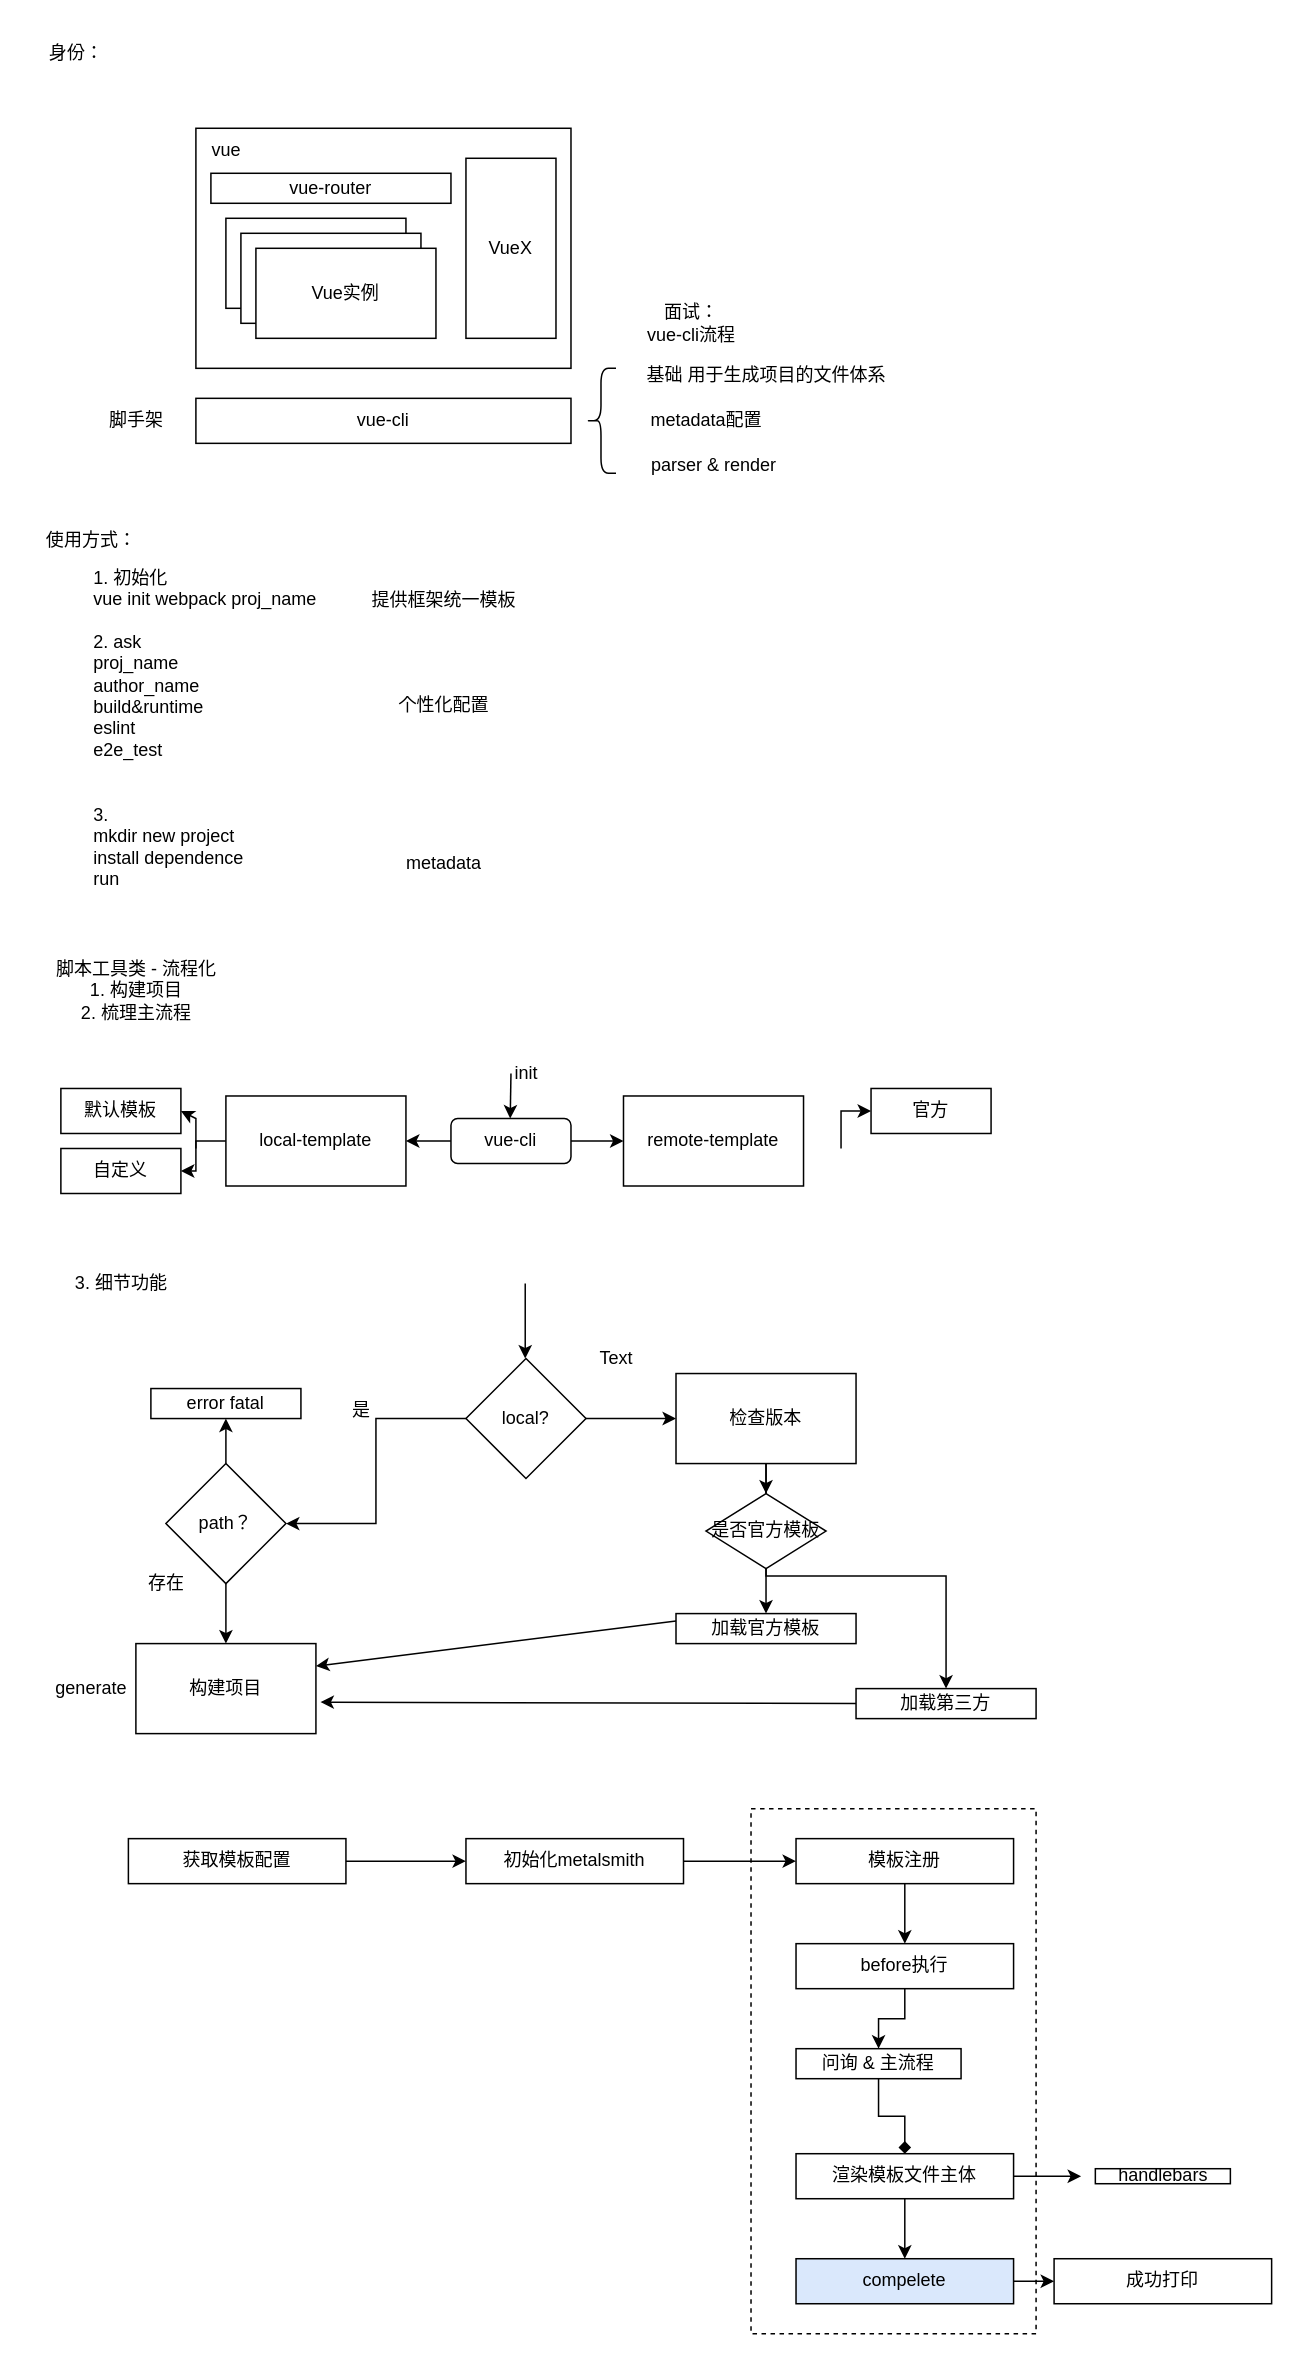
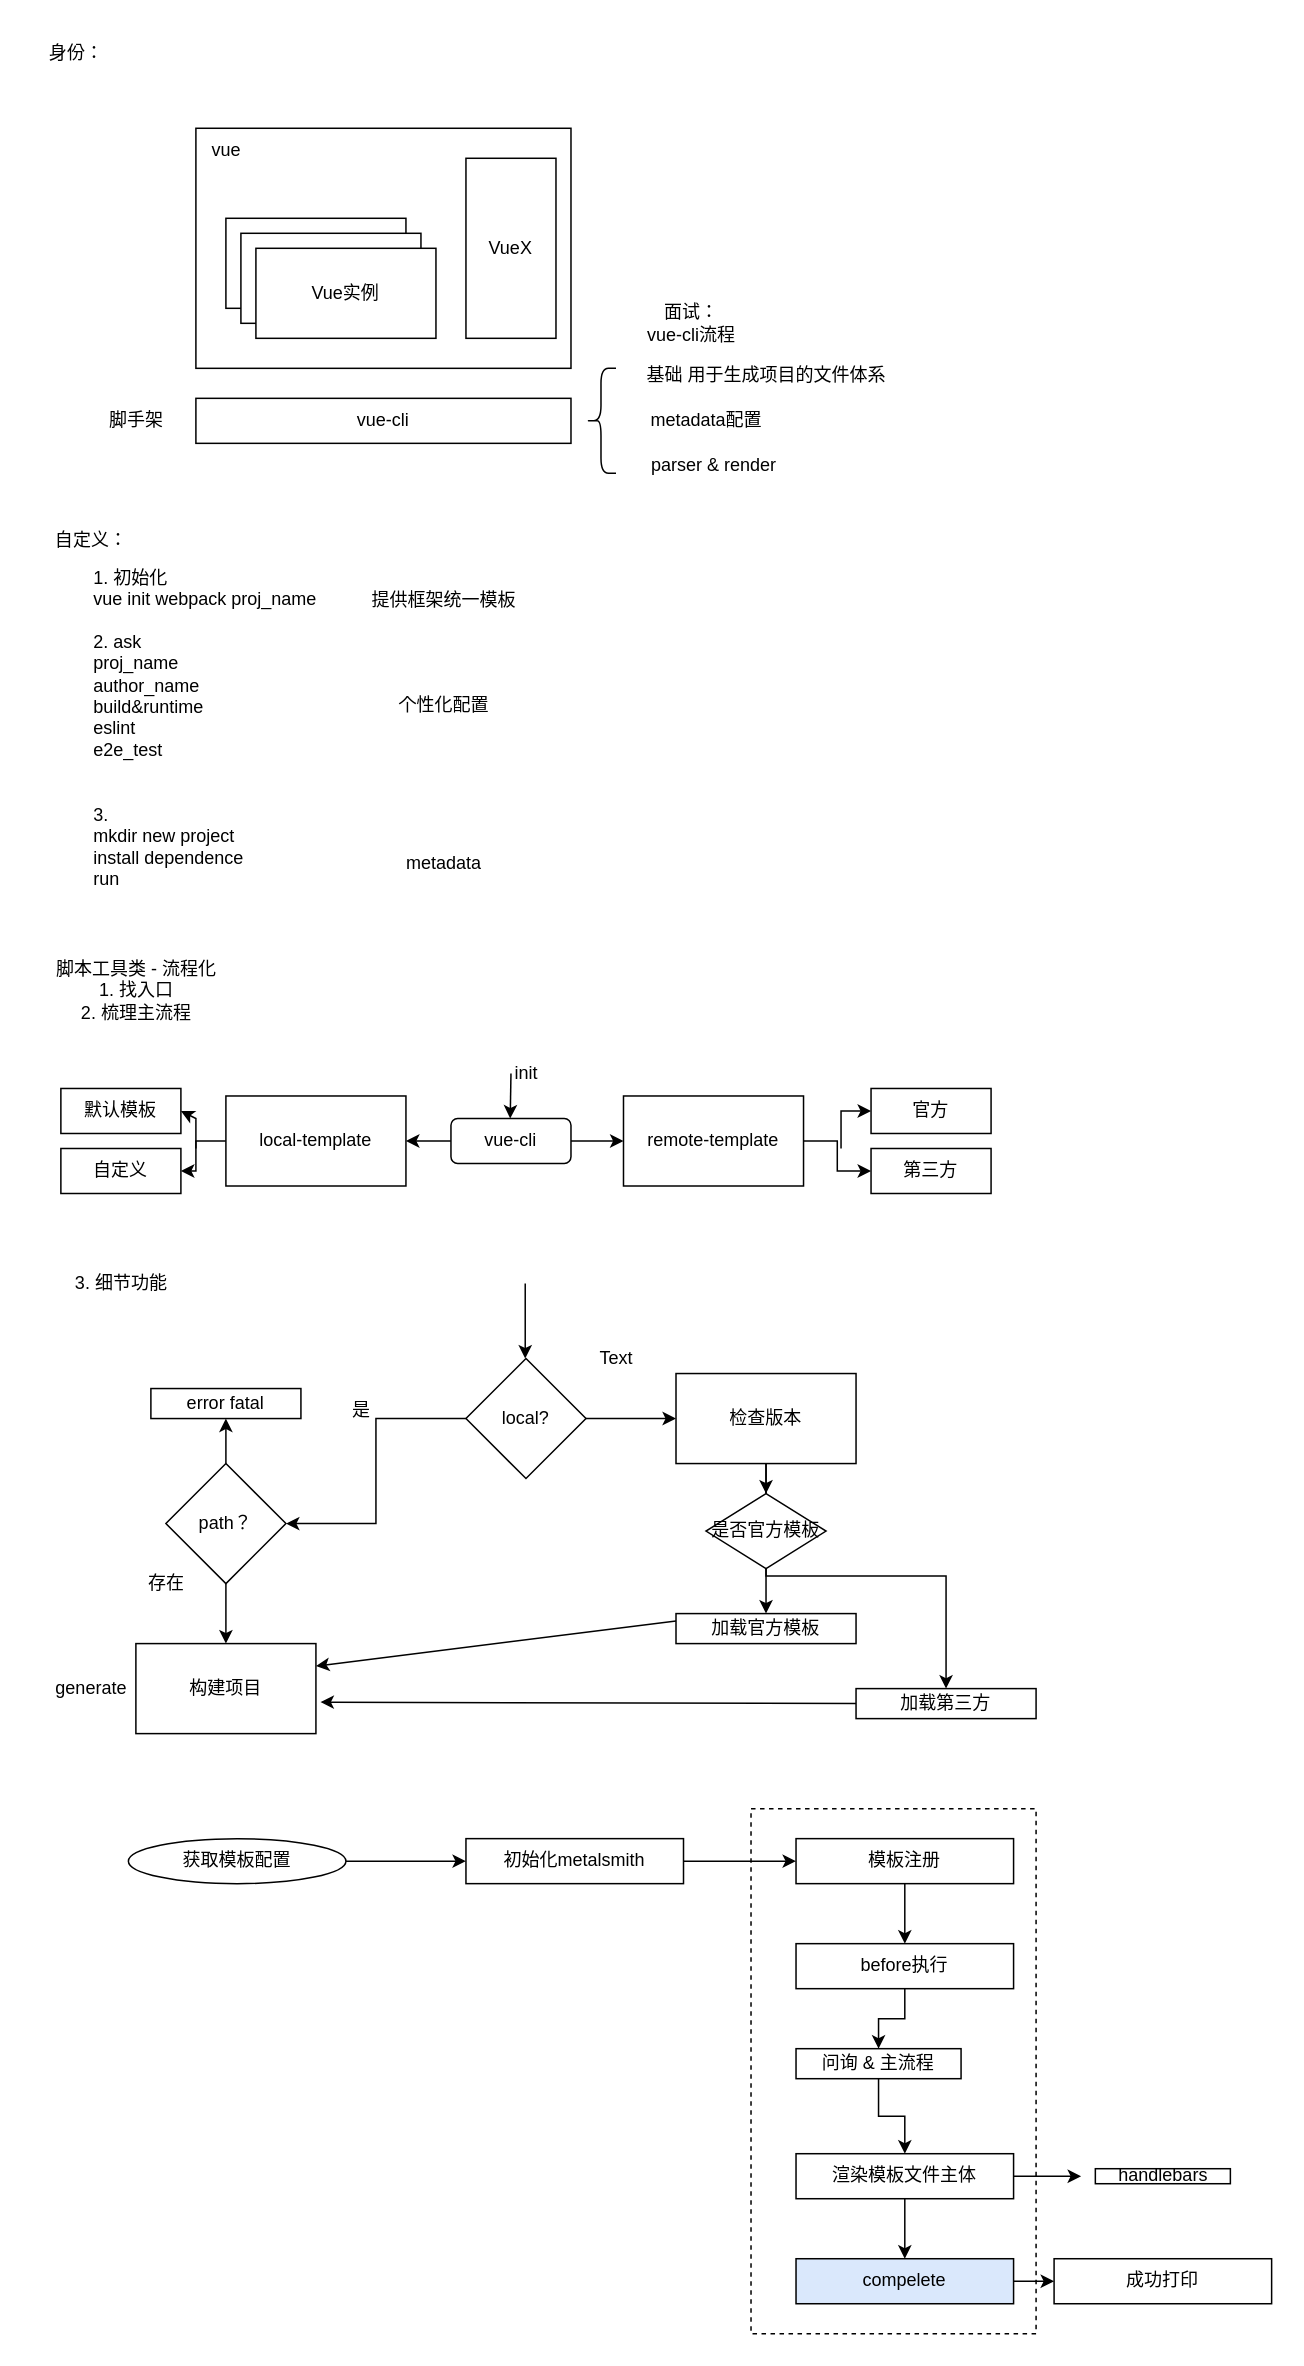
node "vue-router": removed
node "使用方式：": label "使用方式：" -> "自定义："
node "脚本工具类 - 流程化 1. 构建项目 2. 梳理主流程": label "脚本工具类 - 流程化 1. 构建项目 2. 梳理主流程" -> "脚本工具类 - 流程化 1. 找入口 2. 梳理主流程"
edge "remote-template" -> "第三方": added
node "第三方": added
node "获取模板配置": shape rectangle -> ellipse
edge "问询 & 主流程" -> "渲染模板文件主体": arrowhead diamond -> classic
